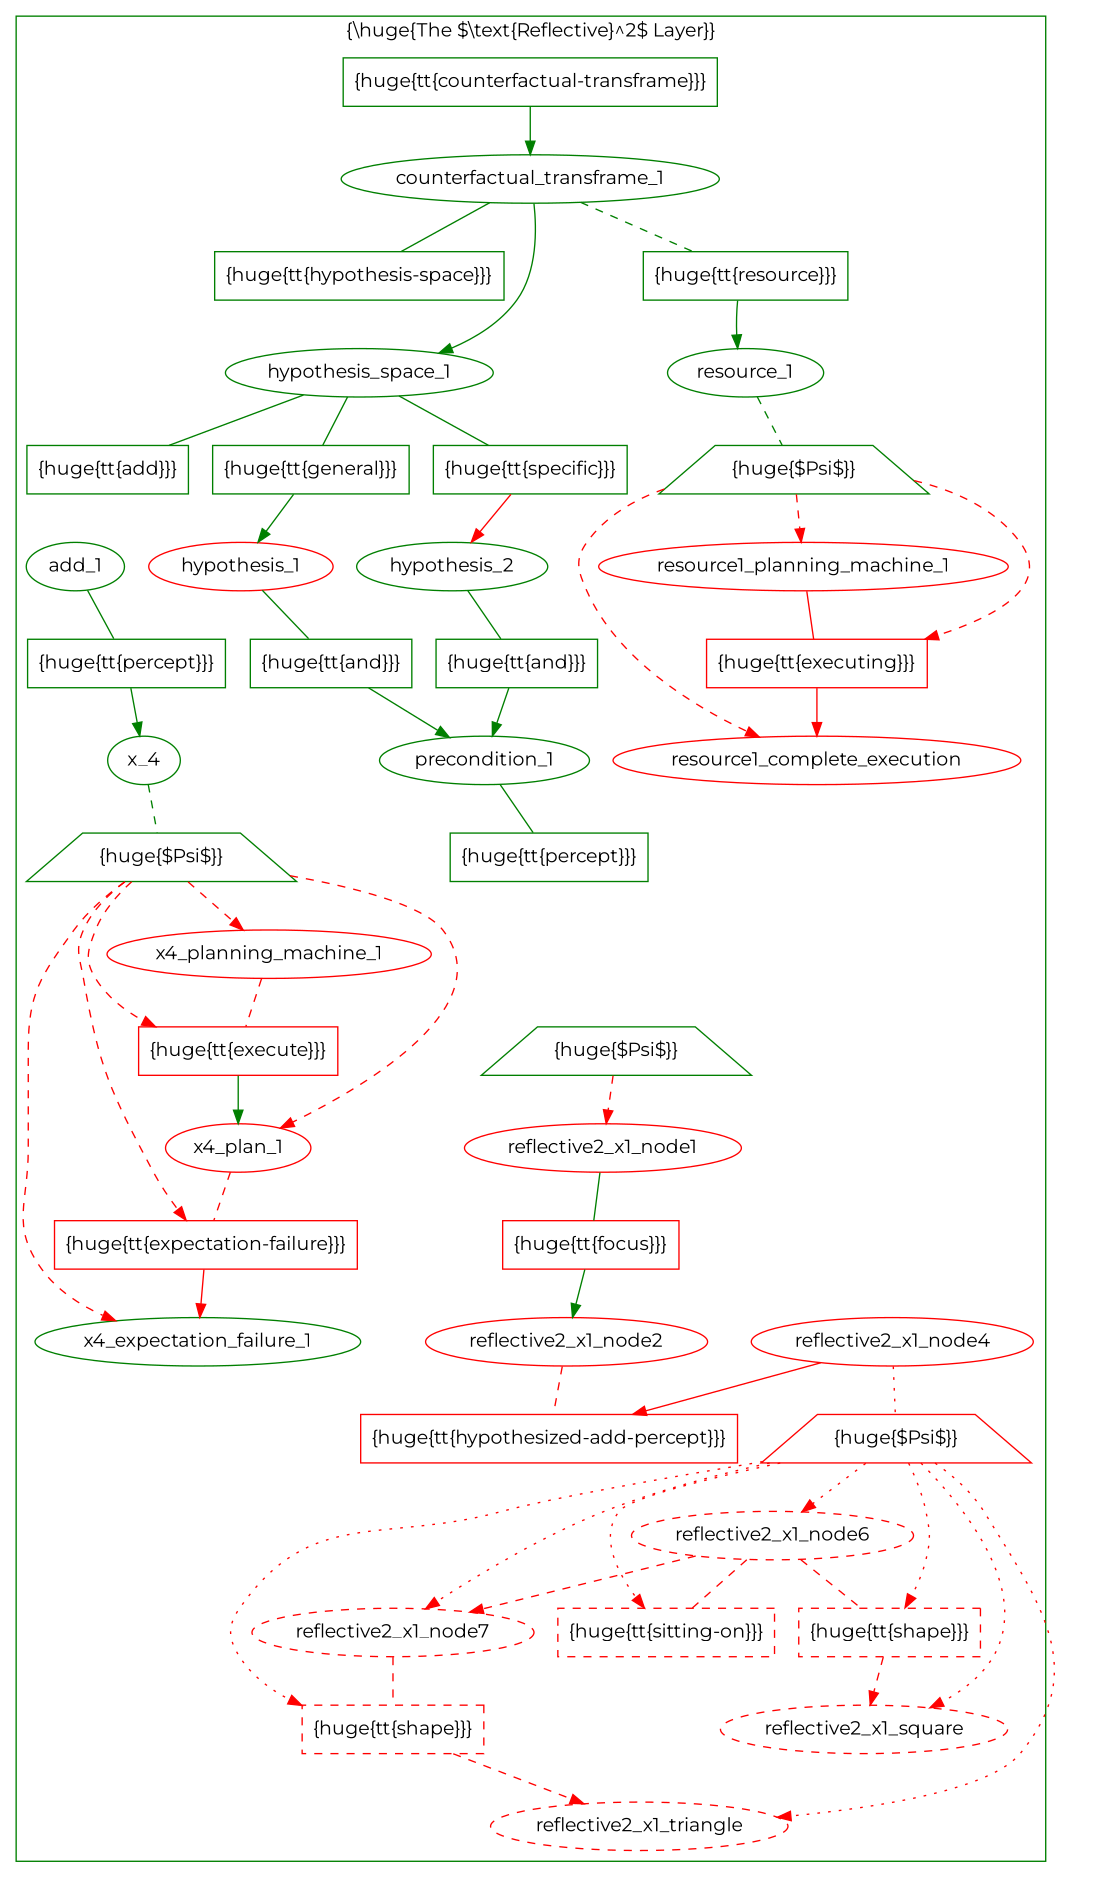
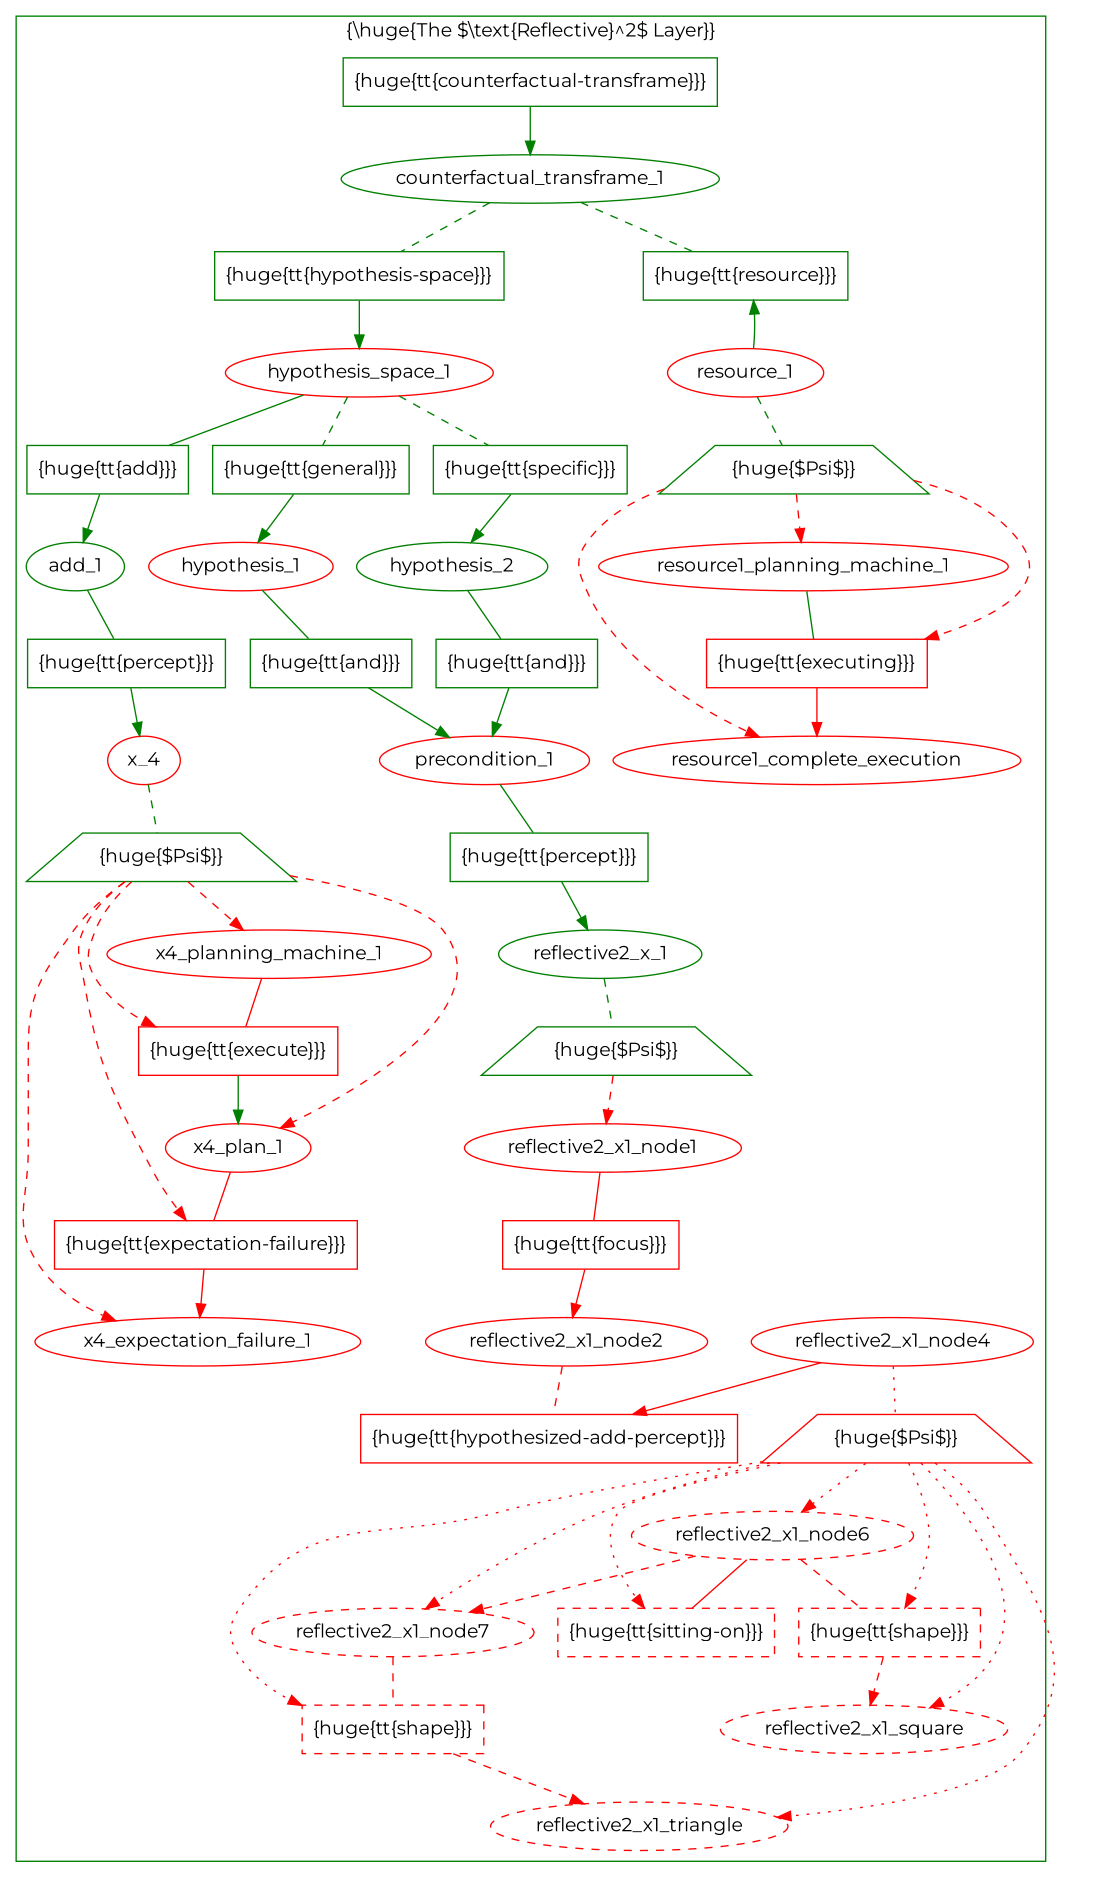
edge "counterfactual_transframe_1" -- "{huge{tt{hypothesis-space}}}": style solid -> dashed
edge "counterfactual_transframe_1" -> "hypothesis_space_1": now "{huge{tt{hypothesis-space}}}" -> "hypothesis_space_1"
edge "{huge{tt{resource}}}" -> "resource_1": reversed
node "hypothesis_space_1": color #007f00 -> red
node "resource_1": color #007f00 -> red
edge "hypothesis_space_1" -- "{huge{tt{general}}}": style solid -> dashed
edge "hypothesis_space_1" -- "{huge{tt{specific}}}": style solid -> dashed
edge "{huge{tt{add}}}" -> "add_1": added
edge "{huge{tt{specific}}}" -> "hypothesis_2": color red -> #007f00
edge "resource1_planning_machine_1" -- "{huge{tt{executing}}}": color red -> #007f00
node "x_4": color #007f00 -> red
node "precondition_1": color #007f00 -> red
node "reflective2_x_1": added
edge "x4_planning_machine_1" -- "{huge{tt{execute}}}": style dashed -> solid
edge "x4_plan_1" -- "{huge{tt{expectation-failure}}}": style dashed -> solid
edge "reflective2_x1_node1" -- "{huge{tt{focus}}}": color #007f00 -> red
edge "{huge{tt{focus}}}" -> "reflective2_x1_node2": color #007f00 -> red
node "x4_expectation_failure_1": color #007f00 -> red
edge "reflective2_x1_node6" -- "{huge{tt{sitting-on}}}": style dashed -> solid
